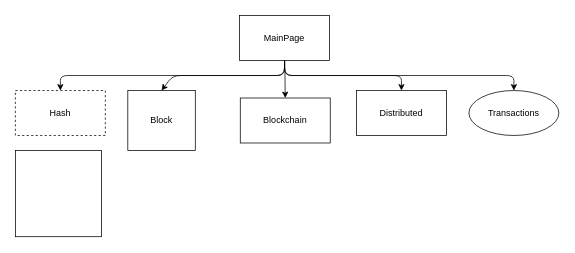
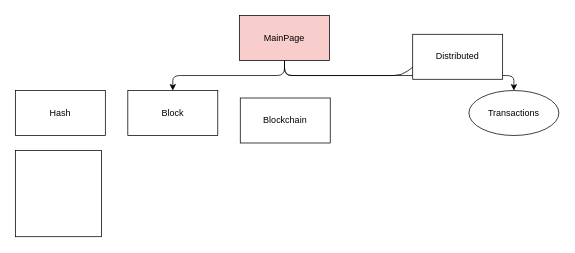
node "MainPage": fillcolor #ffffff -> #f8cecc
edge "MainPage" -> "Hash": removed
edge "MainPage" -> "Blockchain": removed
node "Hash": style dashed -> solid
node "Distributed": moved (402, 113) -> (458, 57)
node "Block": size 68x60 -> 90x45
